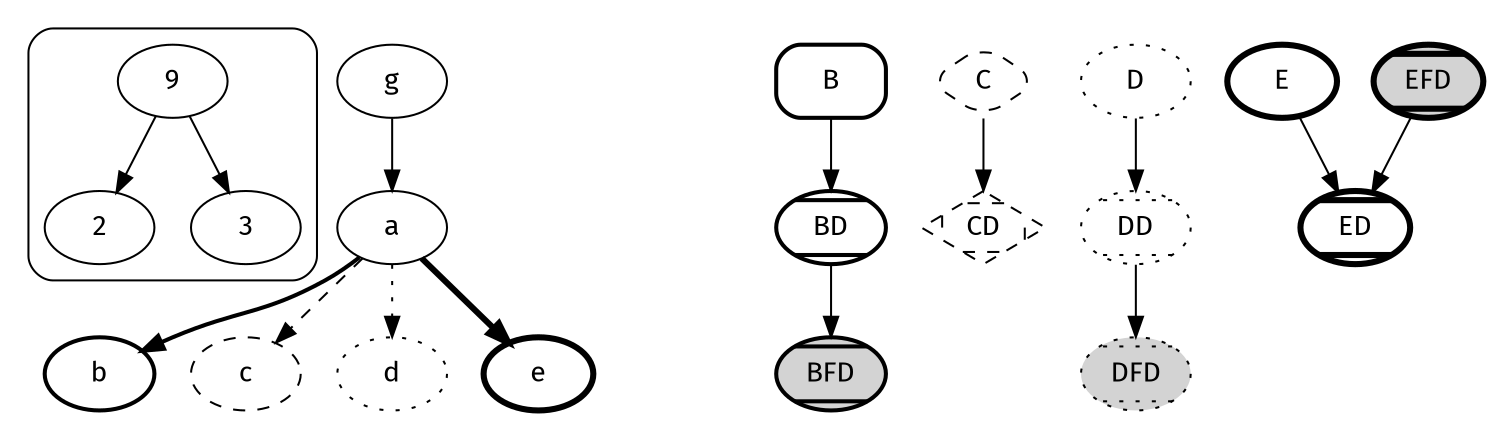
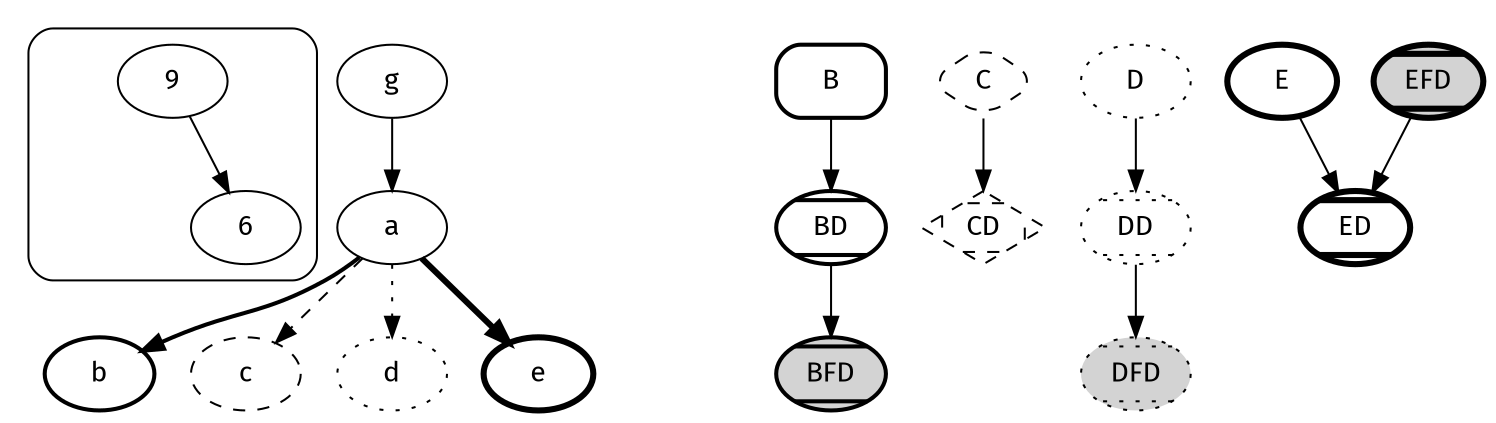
node "2": removed
node "3": label "3" -> "6"
